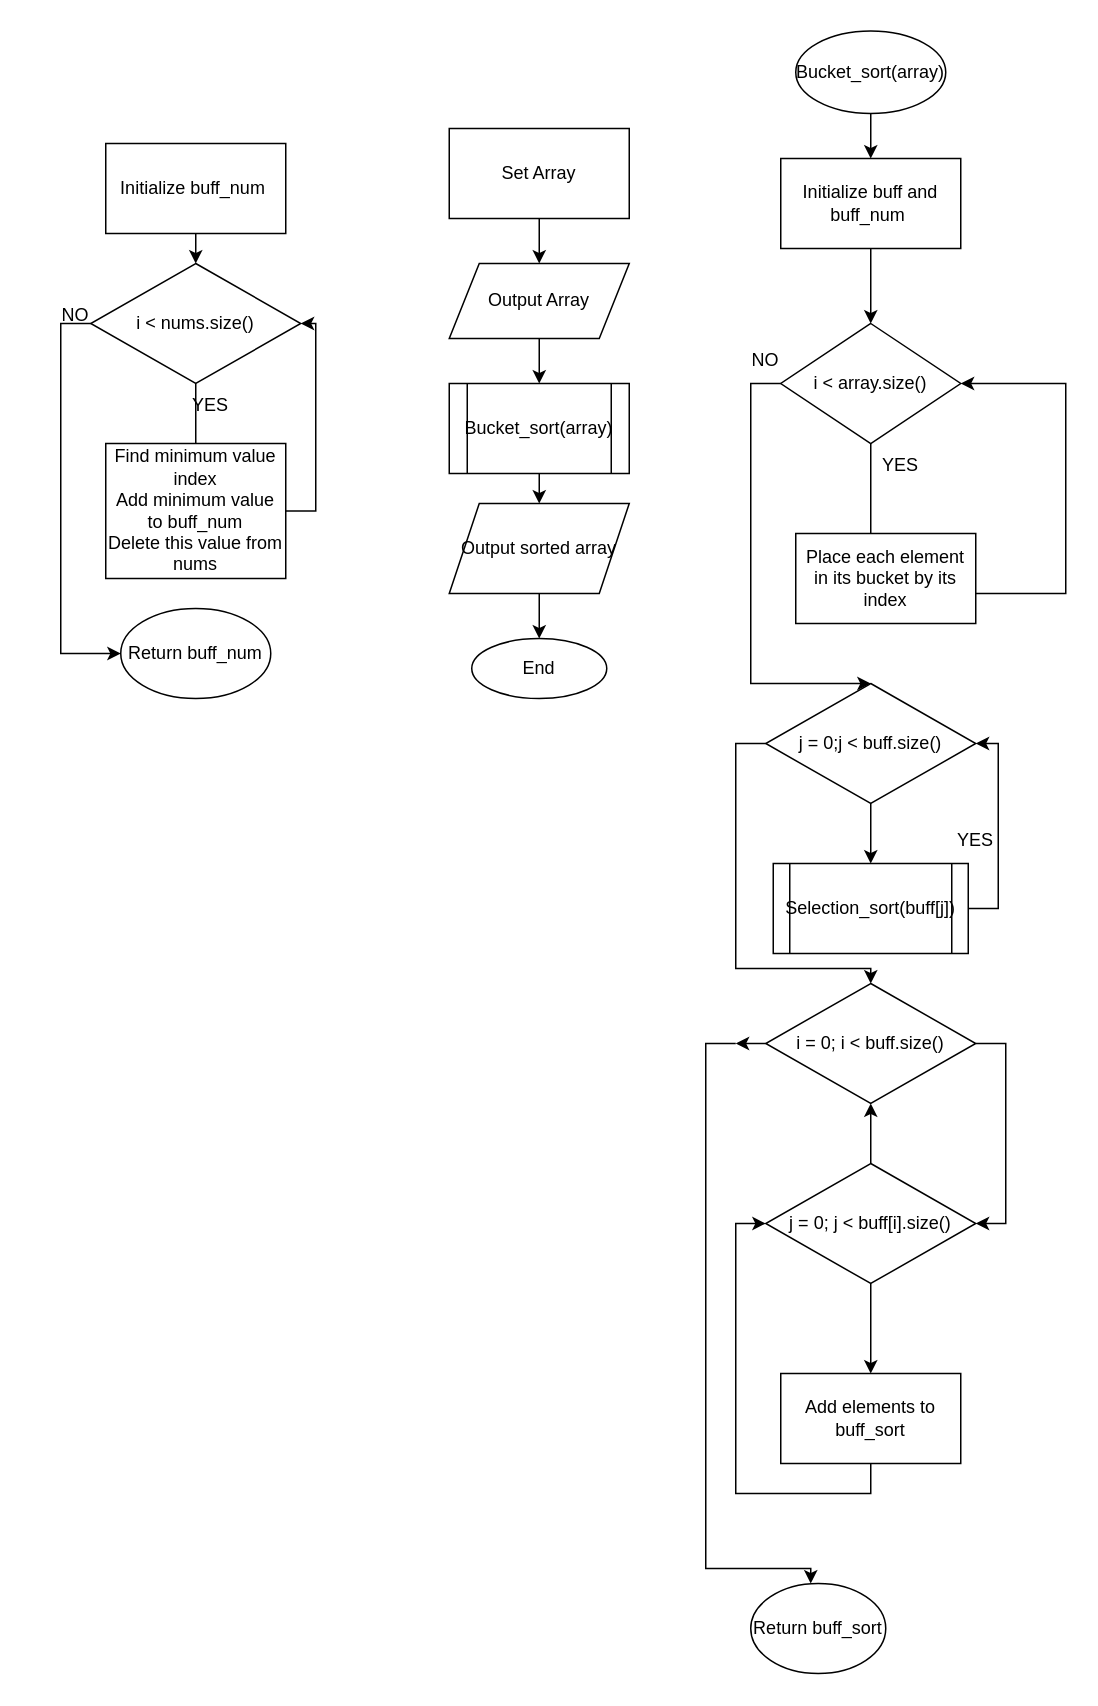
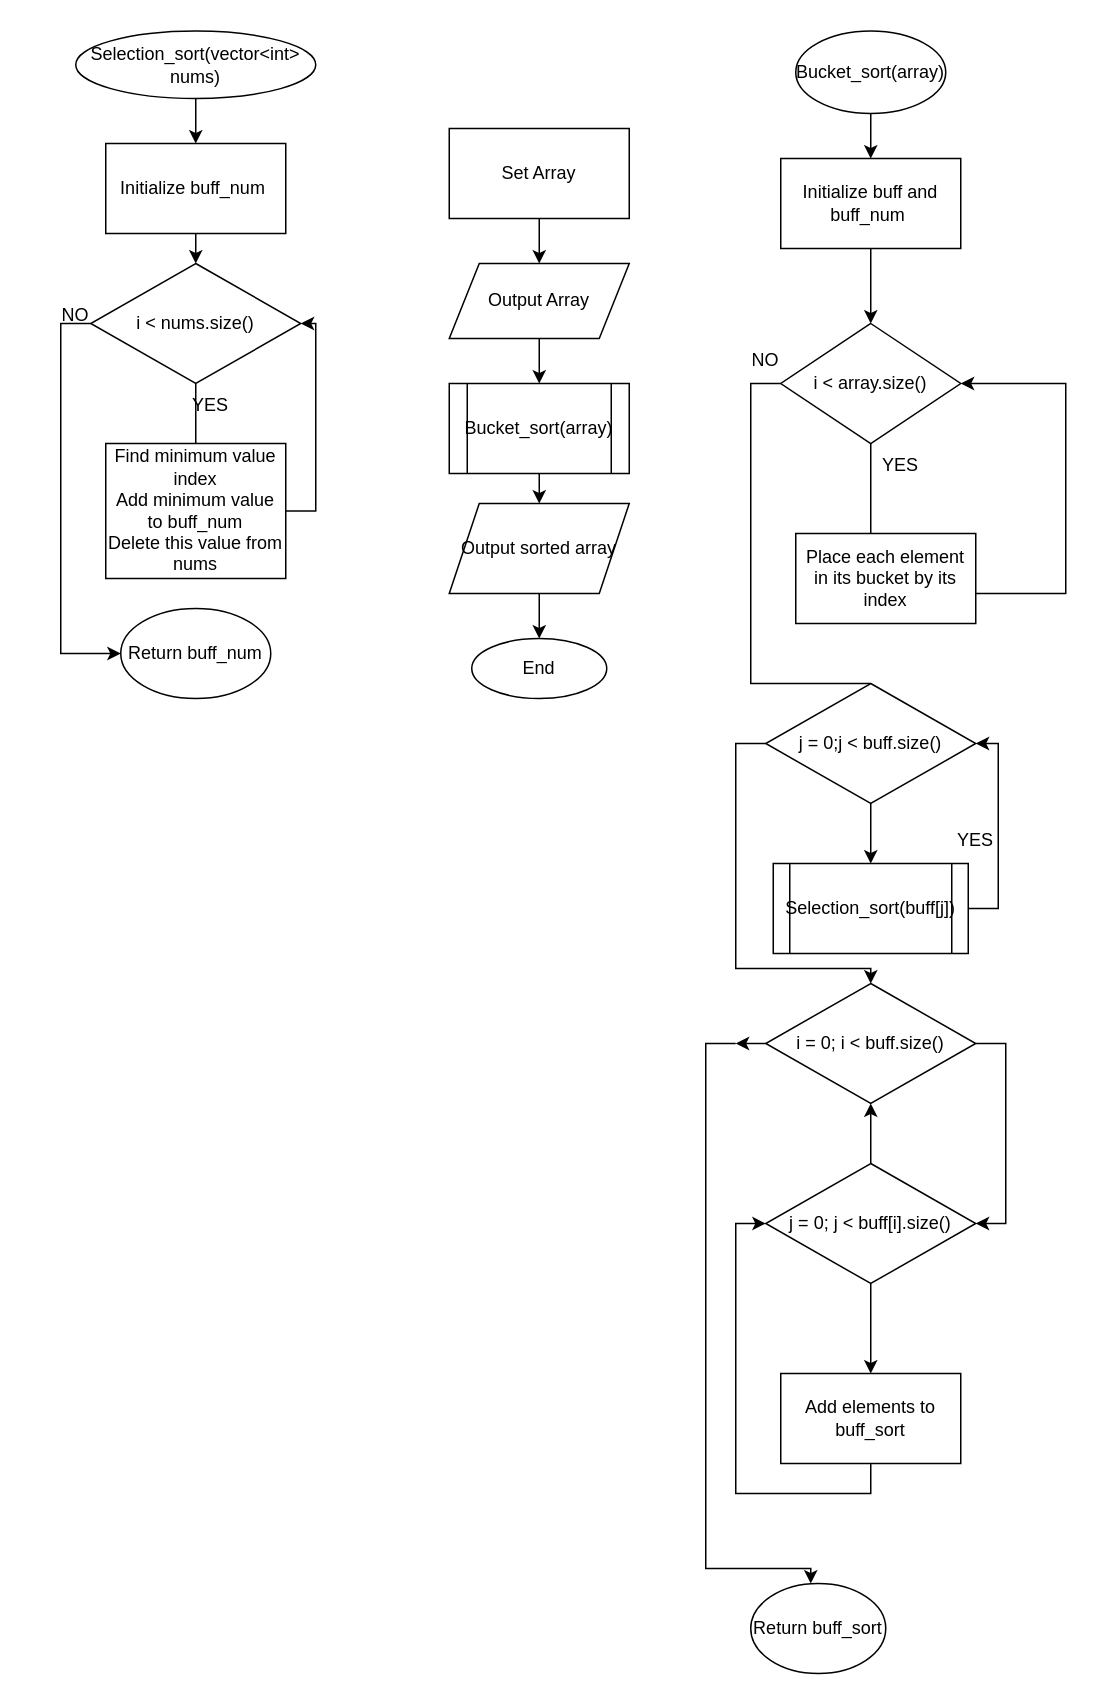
node "Selection_sort(vector<int> nums)": added
edge "Selection_sort(vector<int> nums)" -> "Initialize buff_num": added
edge "i < array.size()" -> "j = 0;j < buff.size()": arrowhead classic -> none
